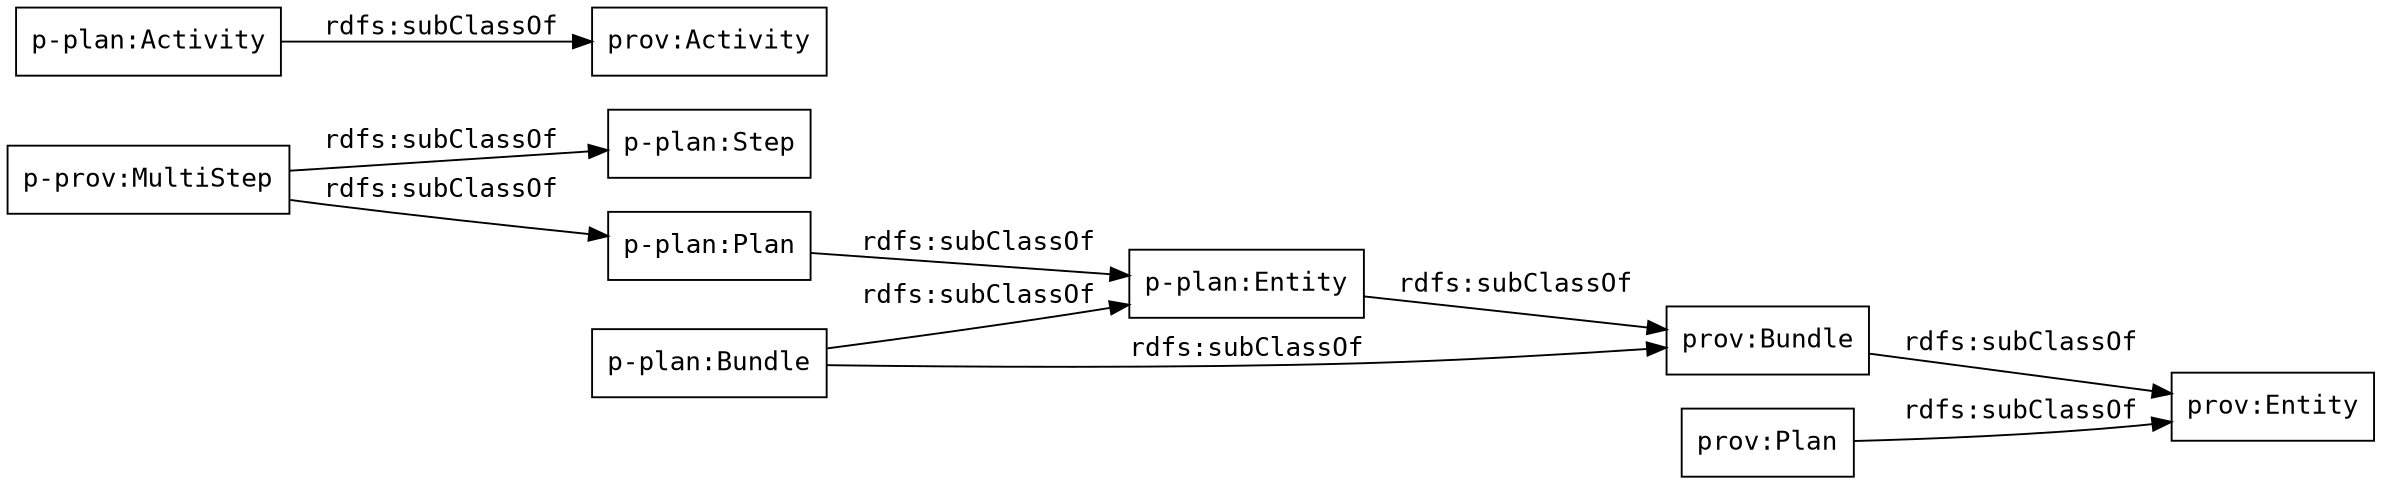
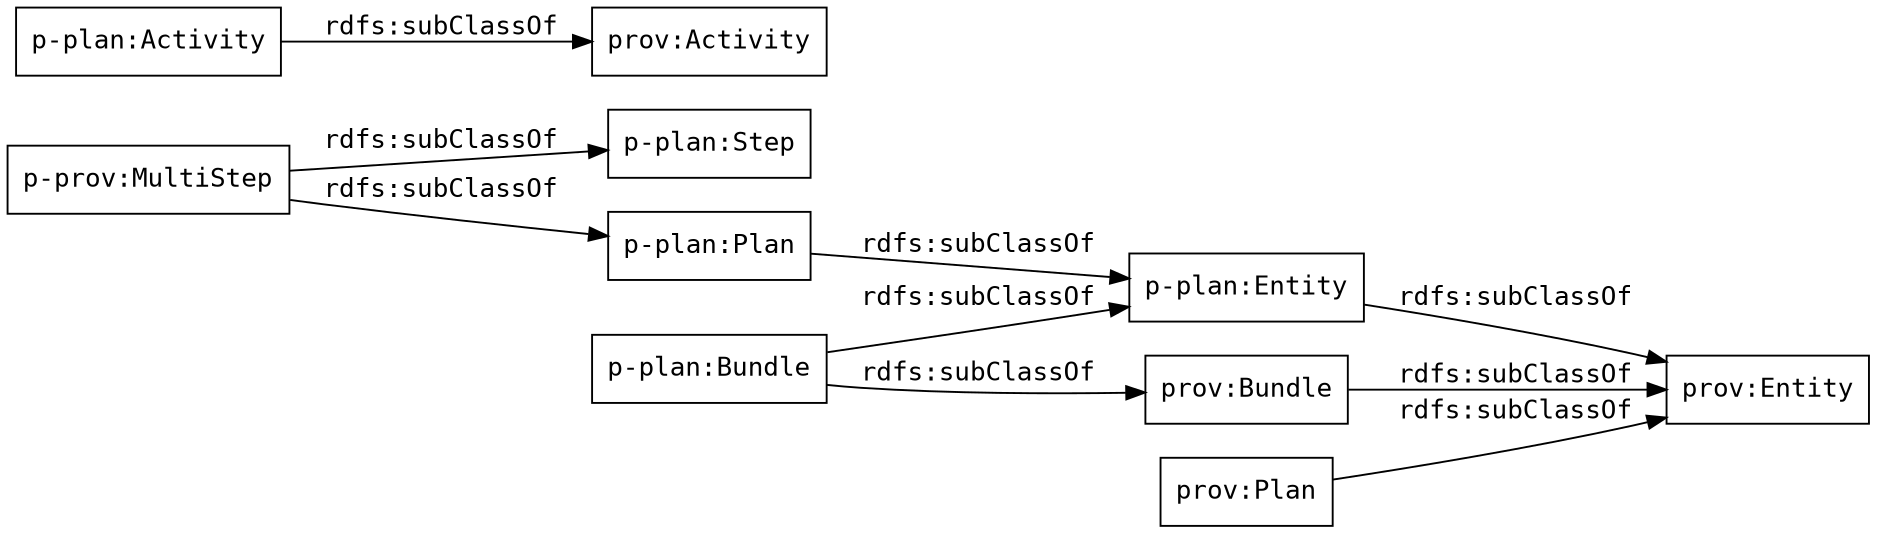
edge "p-plan:Entity" -> "prov:Bundle": now "p-plan:Entity" -> "prov:Entity"
